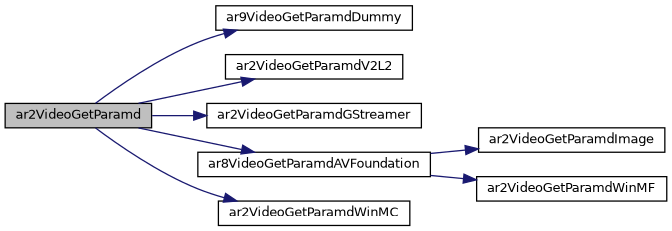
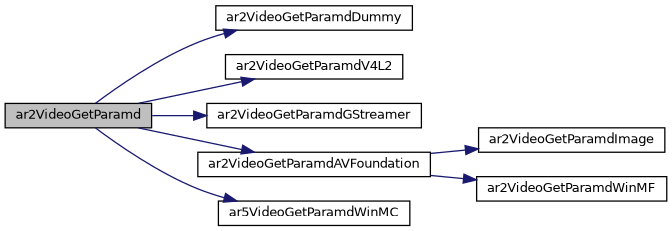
node "ar9VideoGetParamdDummy": label "ar9VideoGetParamdDummy" -> "ar2VideoGetParamdDummy"
node "ar2VideoGetParamdV2L2": label "ar2VideoGetParamdV2L2" -> "ar2VideoGetParamdV4L2"
node "ar8VideoGetParamdAVFoundation": label "ar8VideoGetParamdAVFoundation" -> "ar2VideoGetParamdAVFoundation"
node "ar2VideoGetParamdWinMC": label "ar2VideoGetParamdWinMC" -> "ar5VideoGetParamdWinMC"
